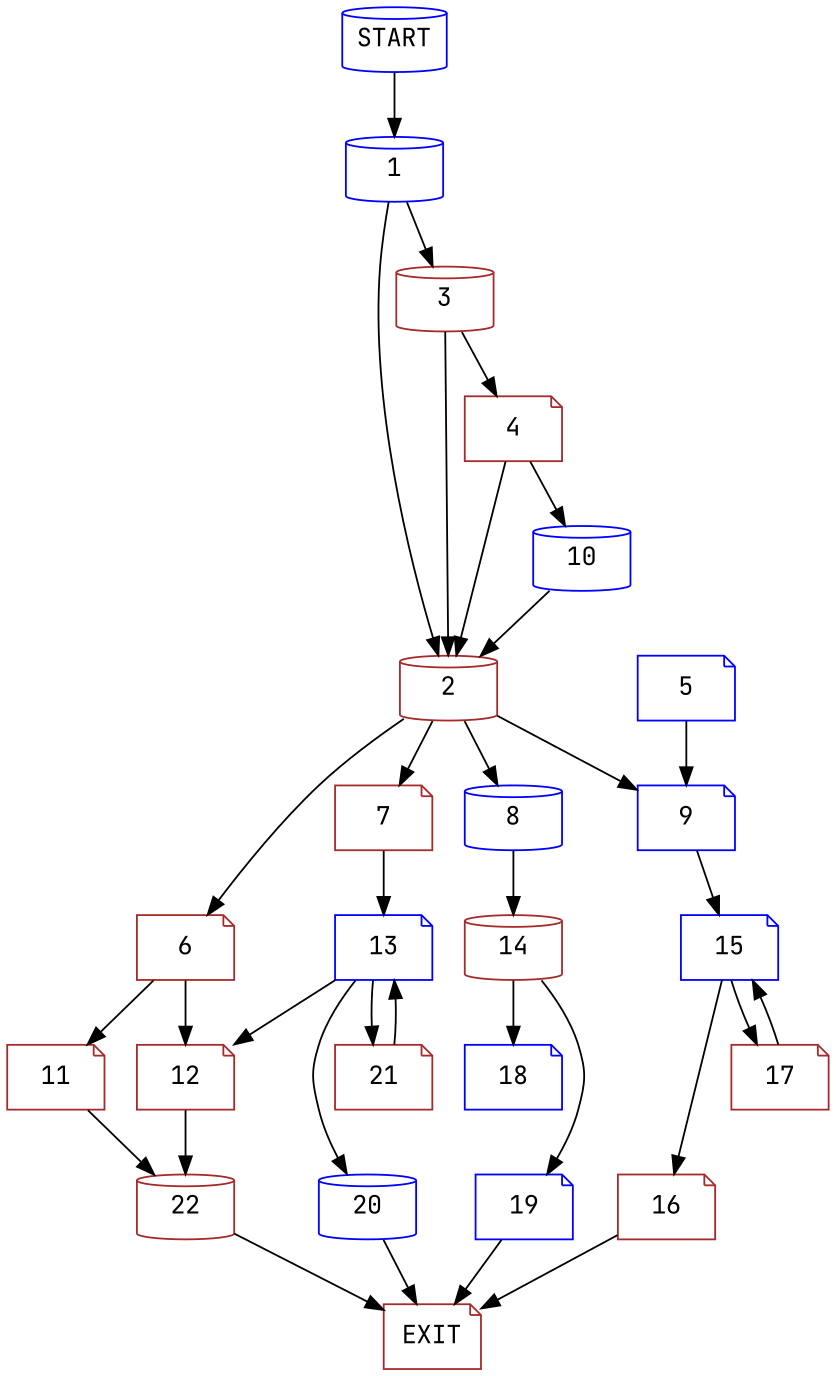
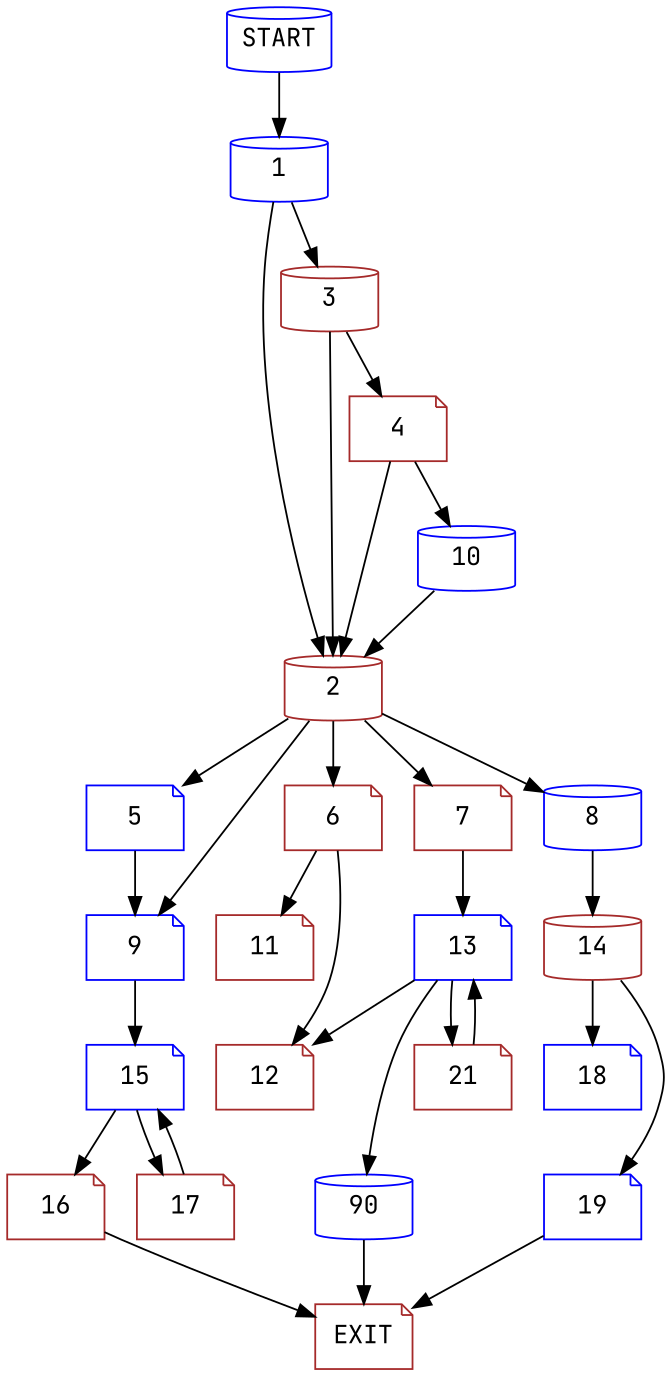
edge "2" -> "5": added
node "22": removed
node "20": label "20" -> "90"
